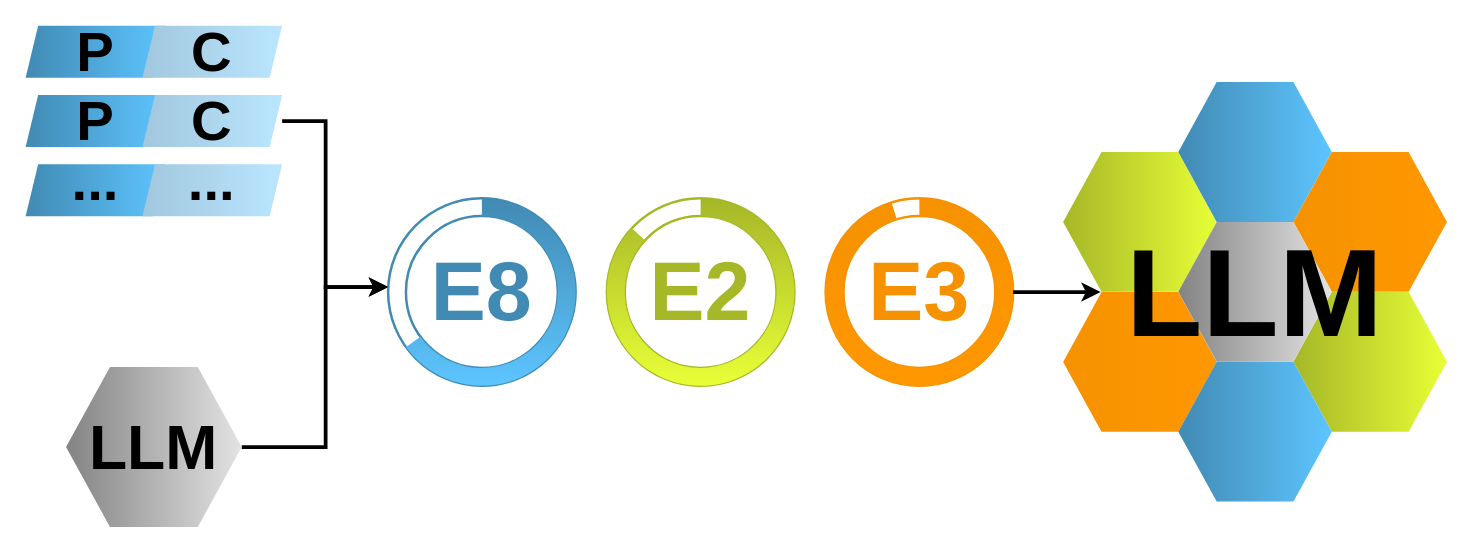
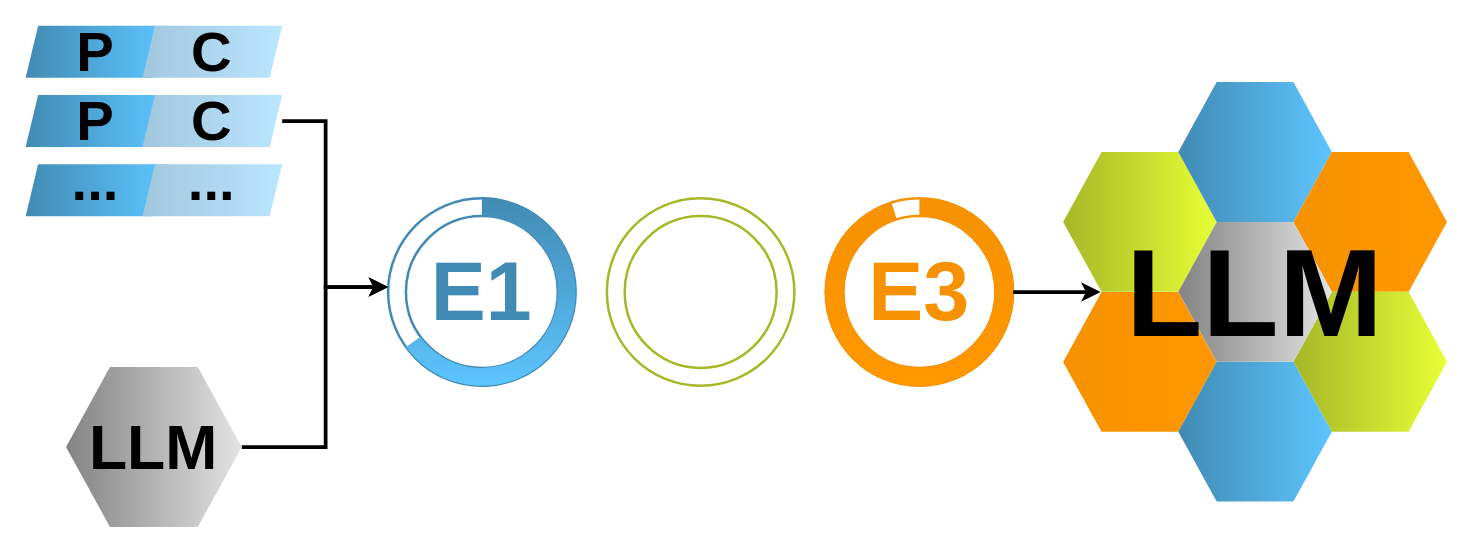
node "E8": label "E8" -> "E1"
node "E2": removed
